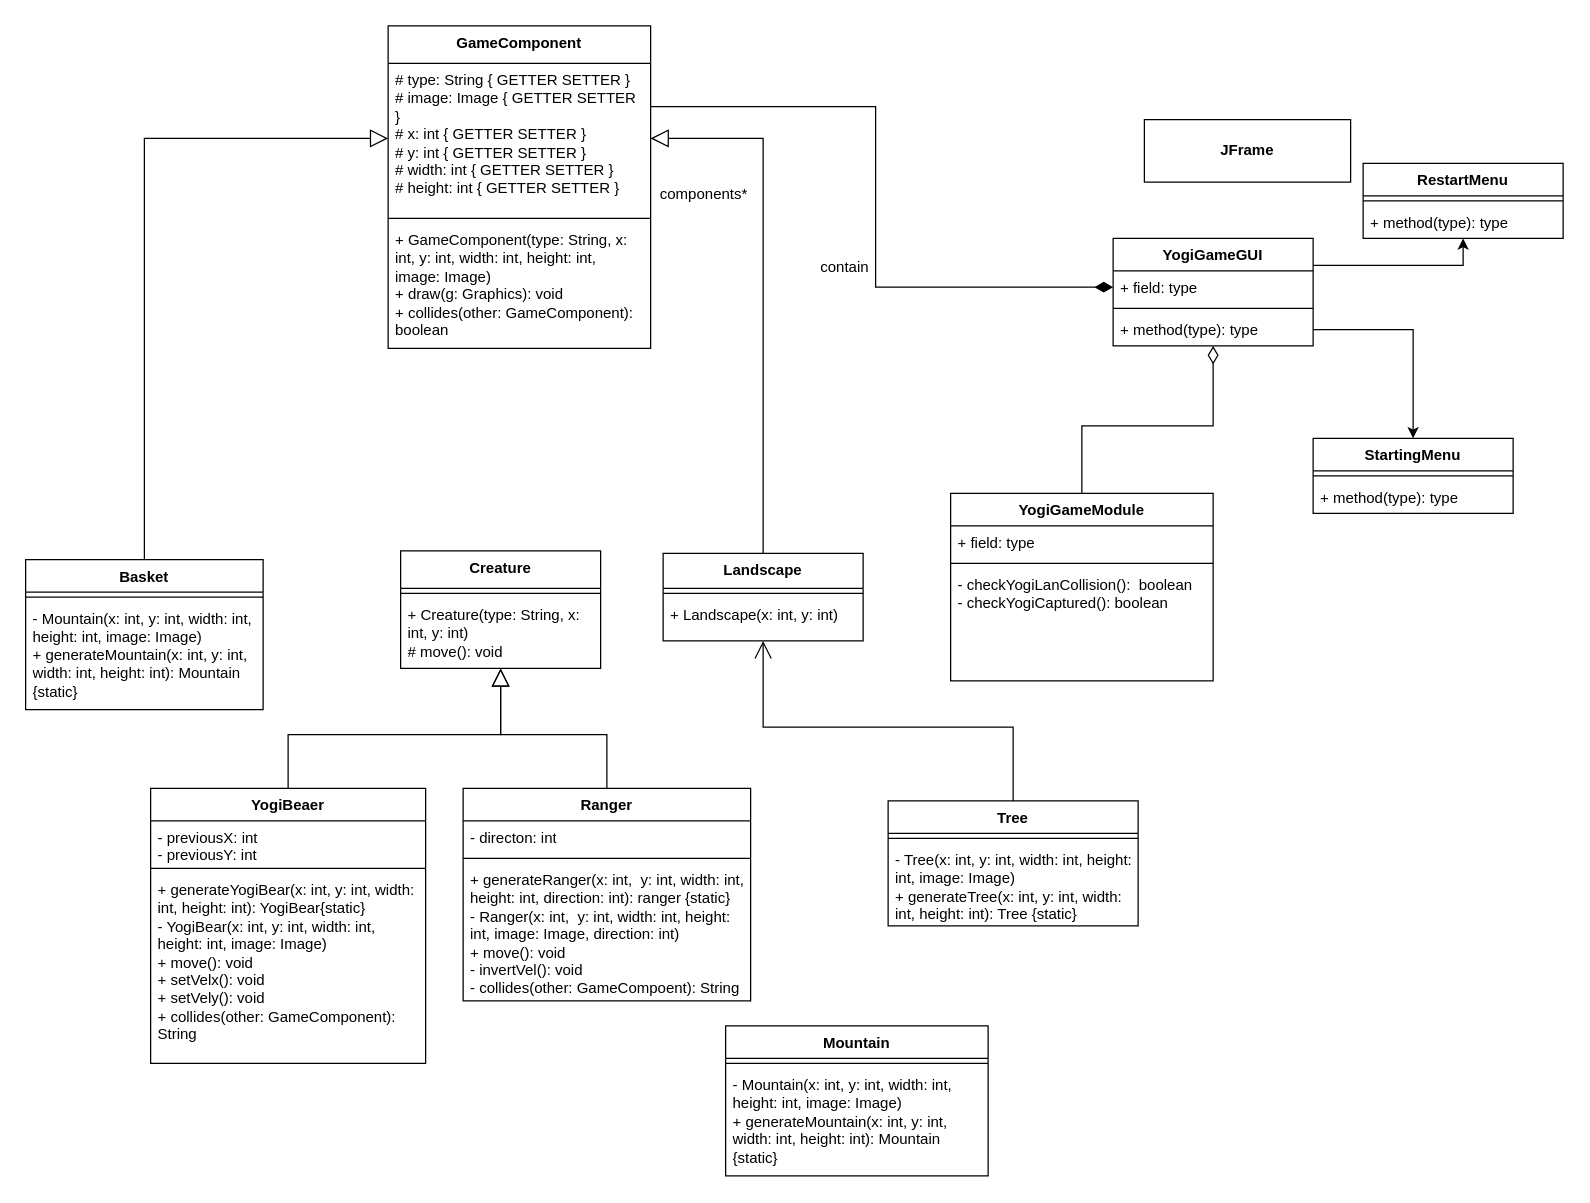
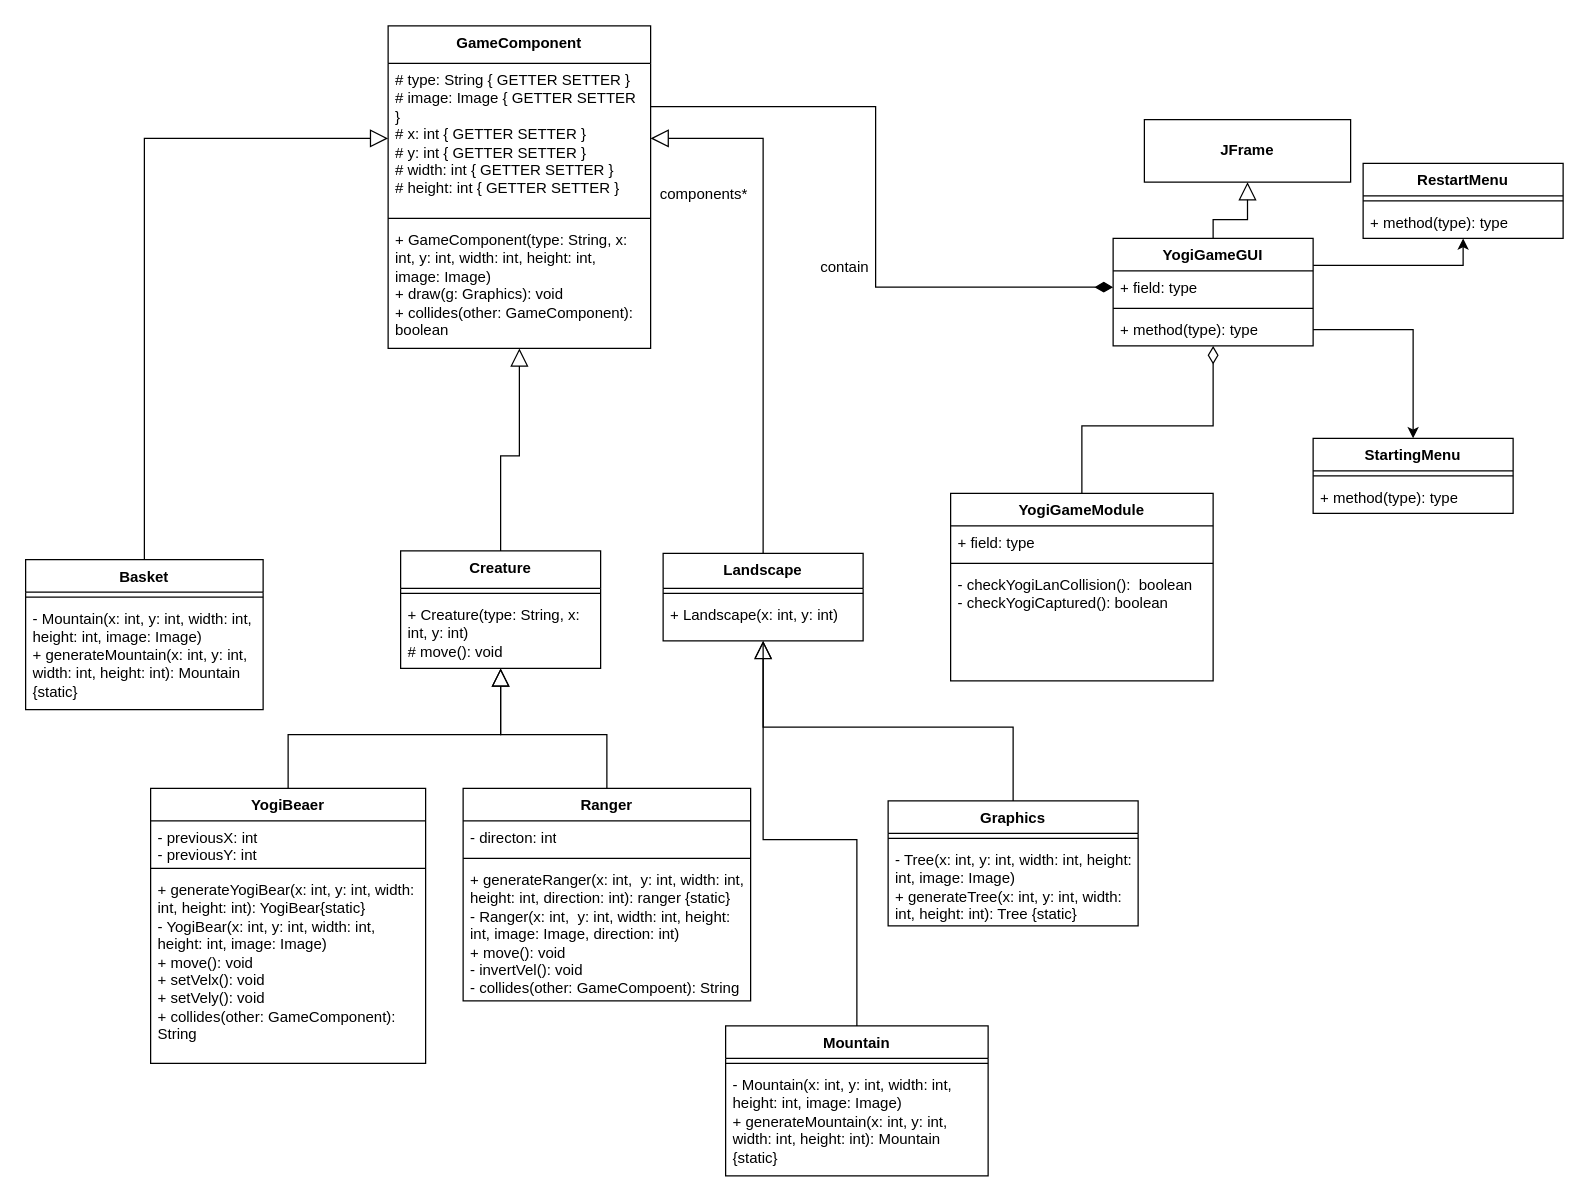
edge "YogiGameGUI" -> "JFrame": added
edge "Creature" -> "GameComponent": added
node "Tree": label "Tree" -> "Graphics"
edge "Mountain" -> "Landscape": added
